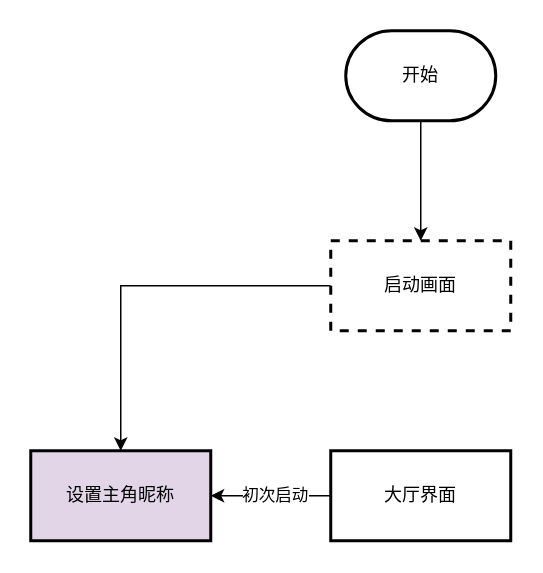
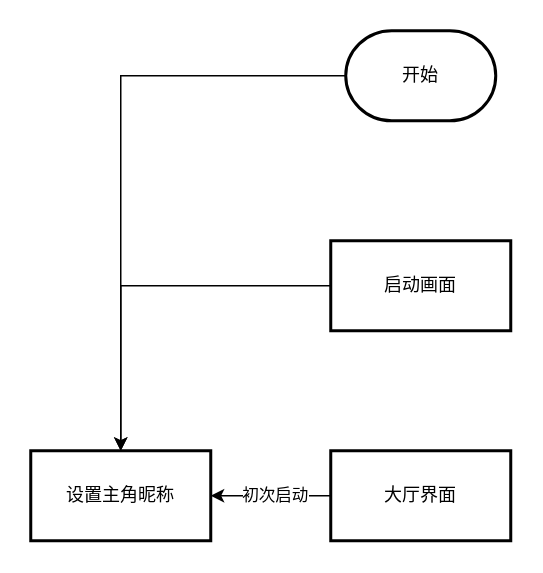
edge "开始" -> "启动画面": now "开始" -> "设置主角昵称"
node "启动画面": style dashed -> solid
node "设置主角昵称": fillcolor #e1d5e7 -> #ffffff
